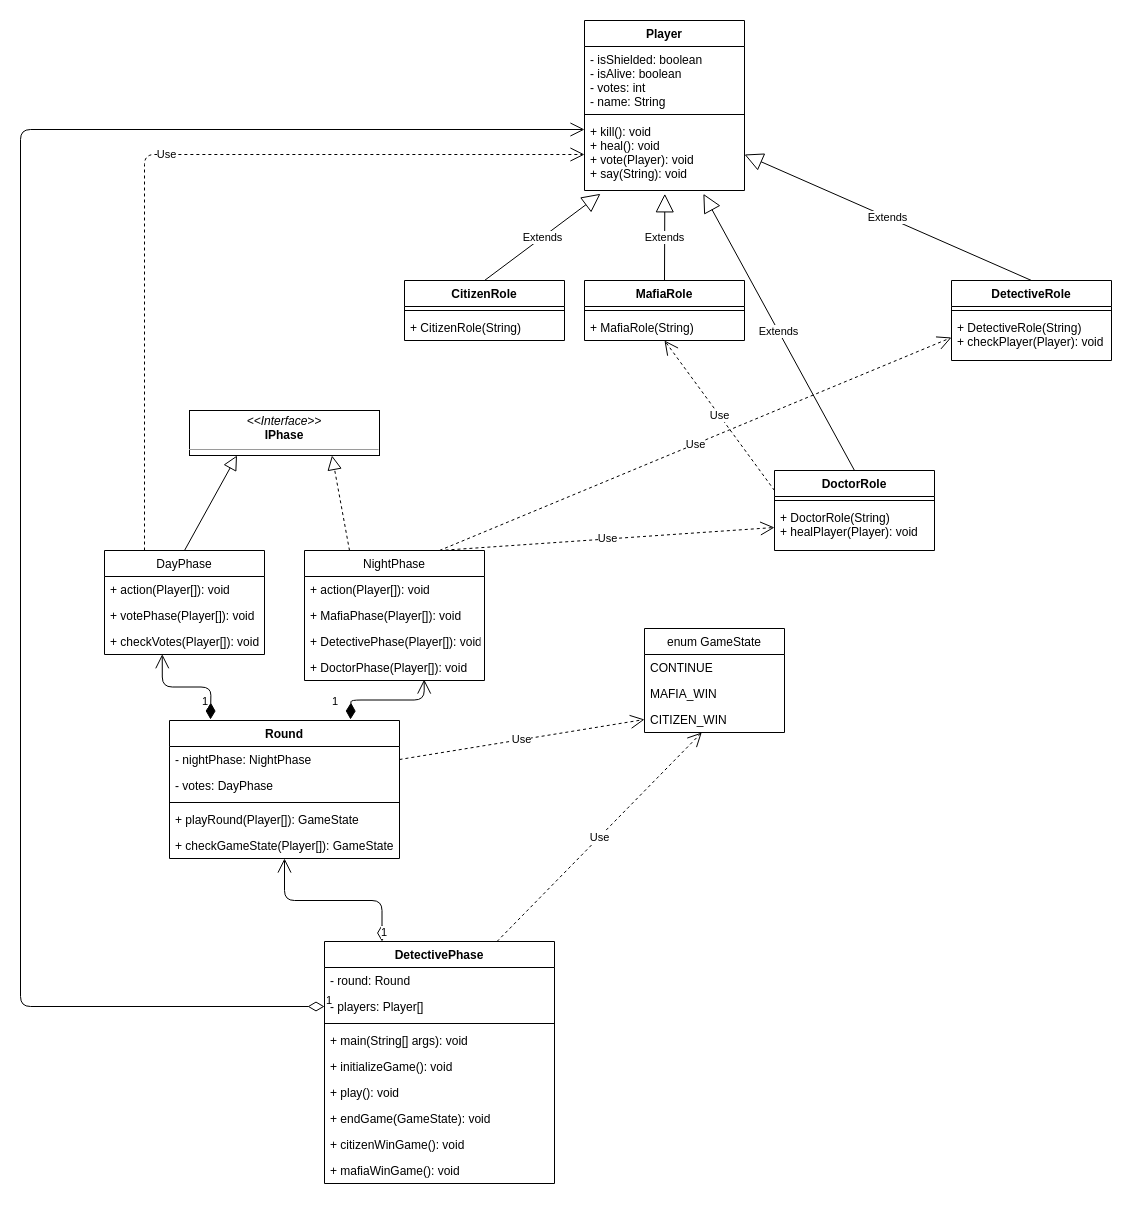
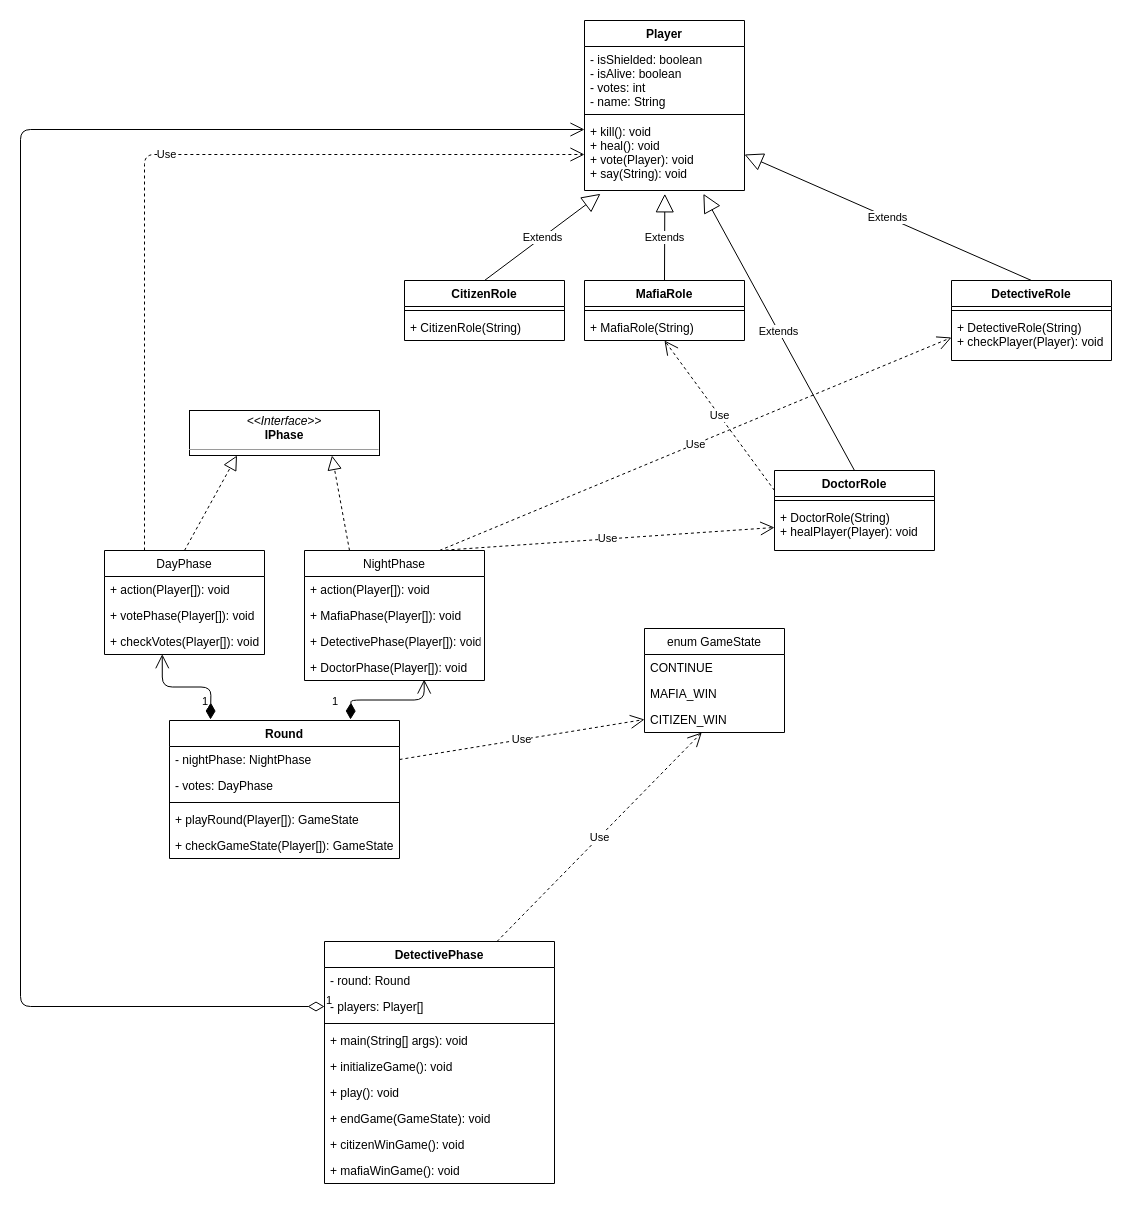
edge "DayPhase" -> "<<Interface>> IPhase + action(Player[]): void": style solid -> dashed
edge "+ checkGameState(Player[]): GameState" -- "DetectivePhase": removed, label "1"
